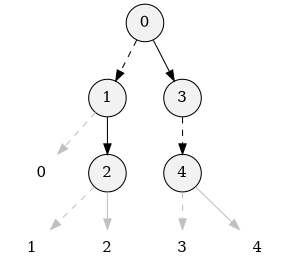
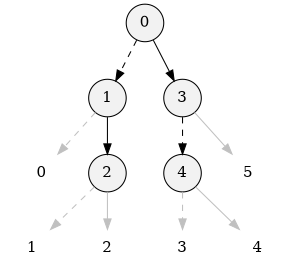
node "5": added
